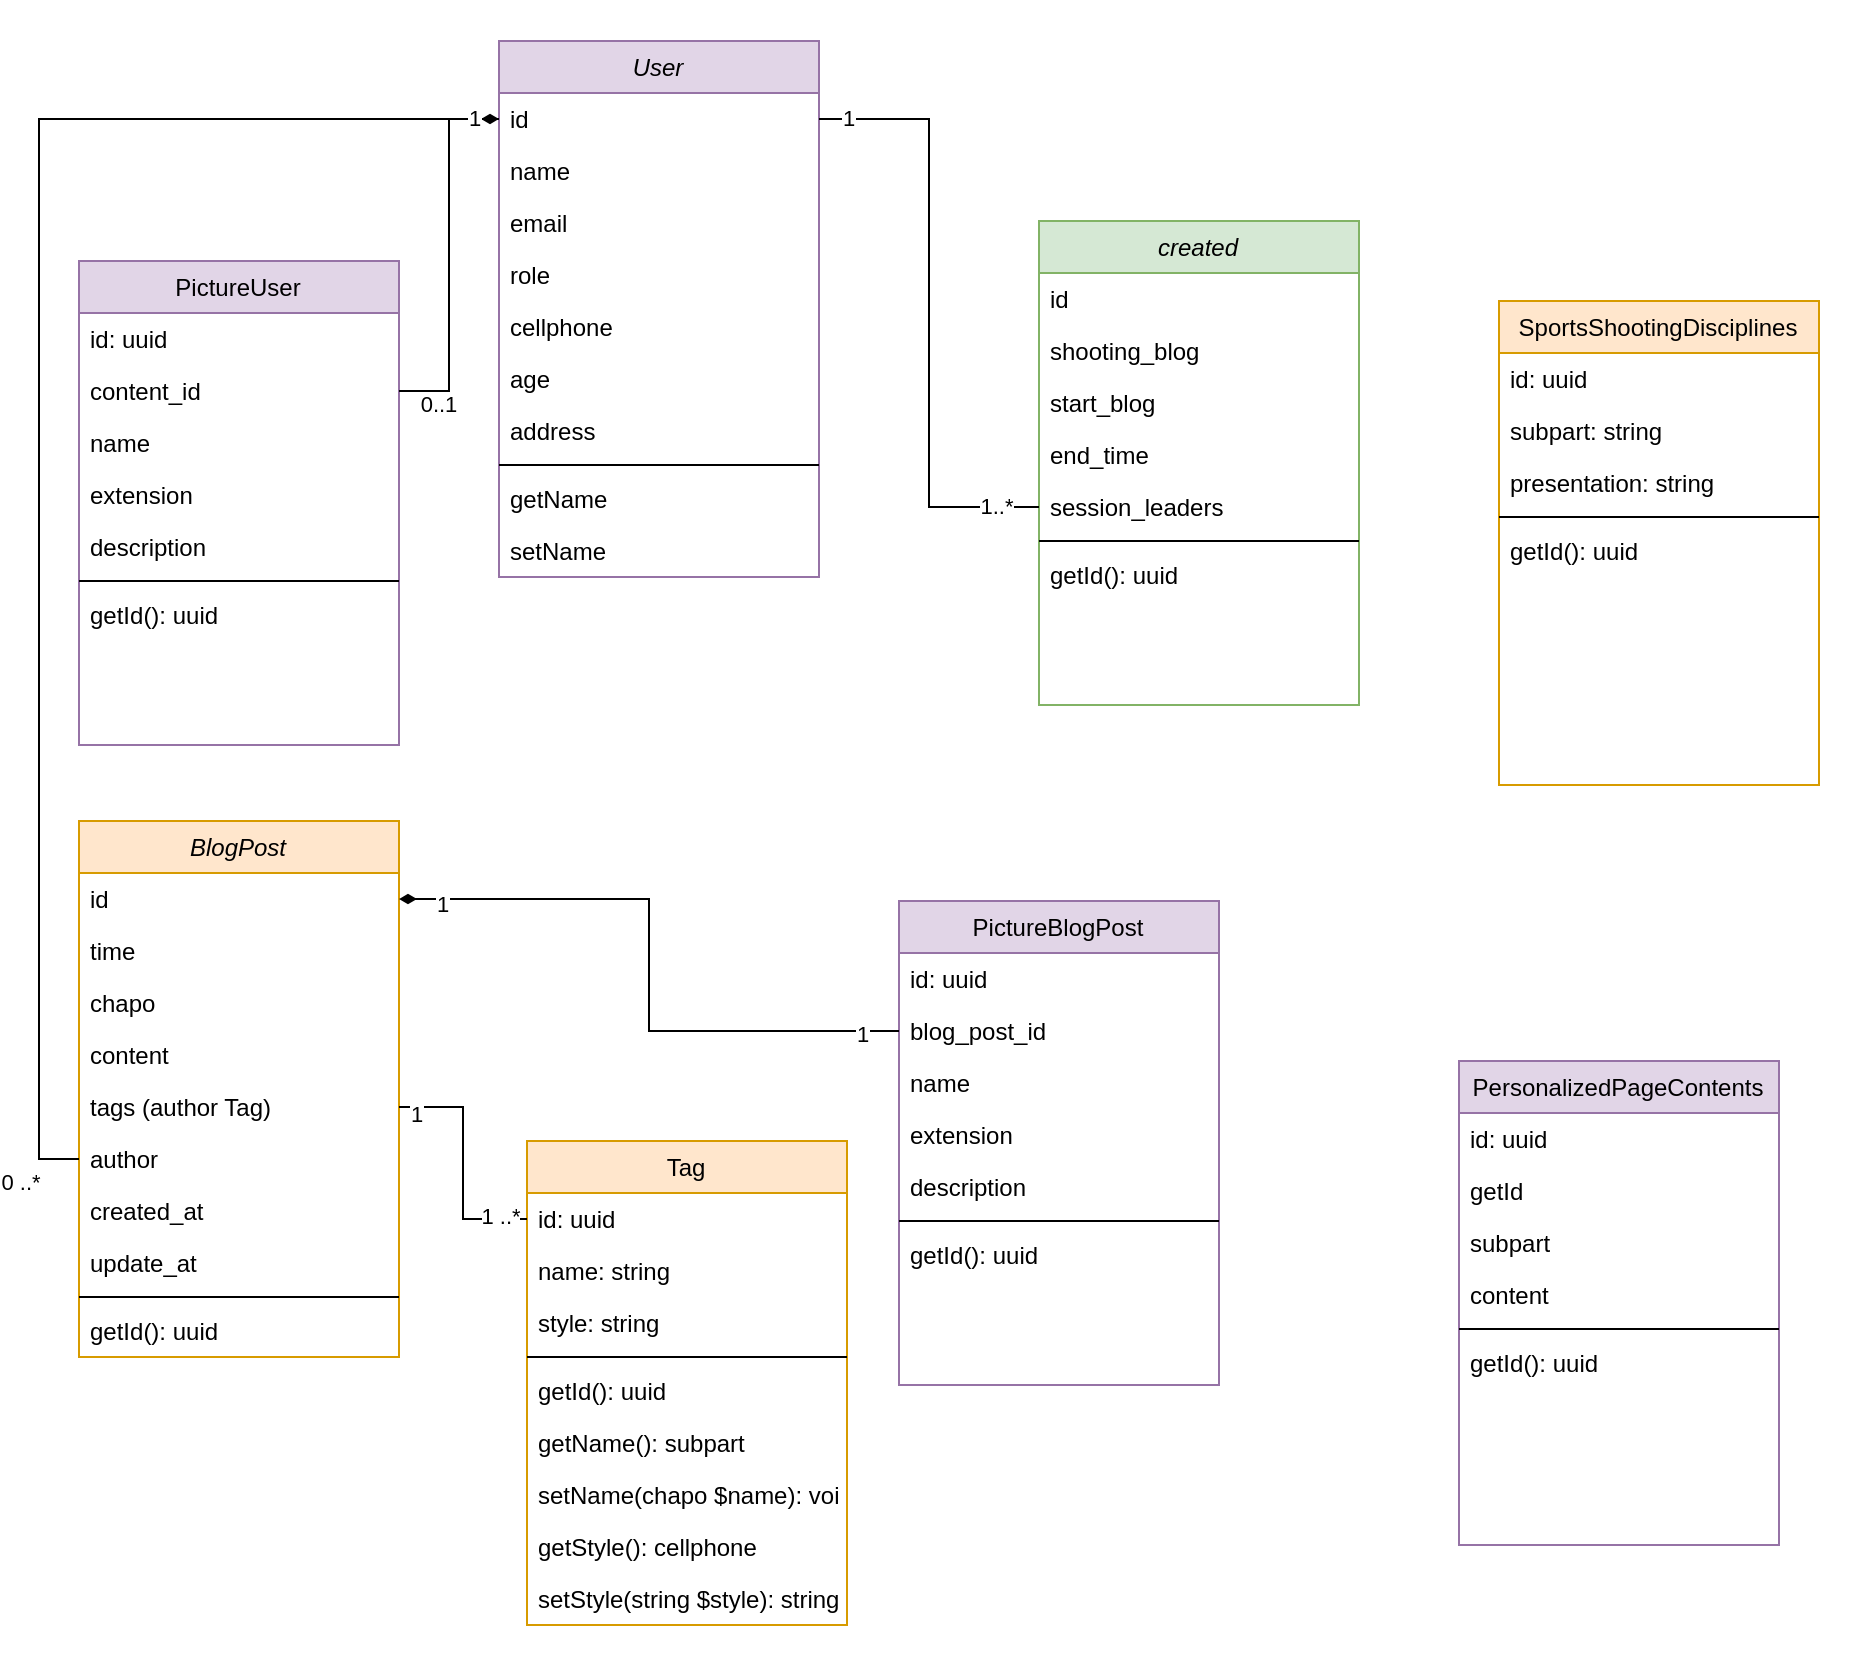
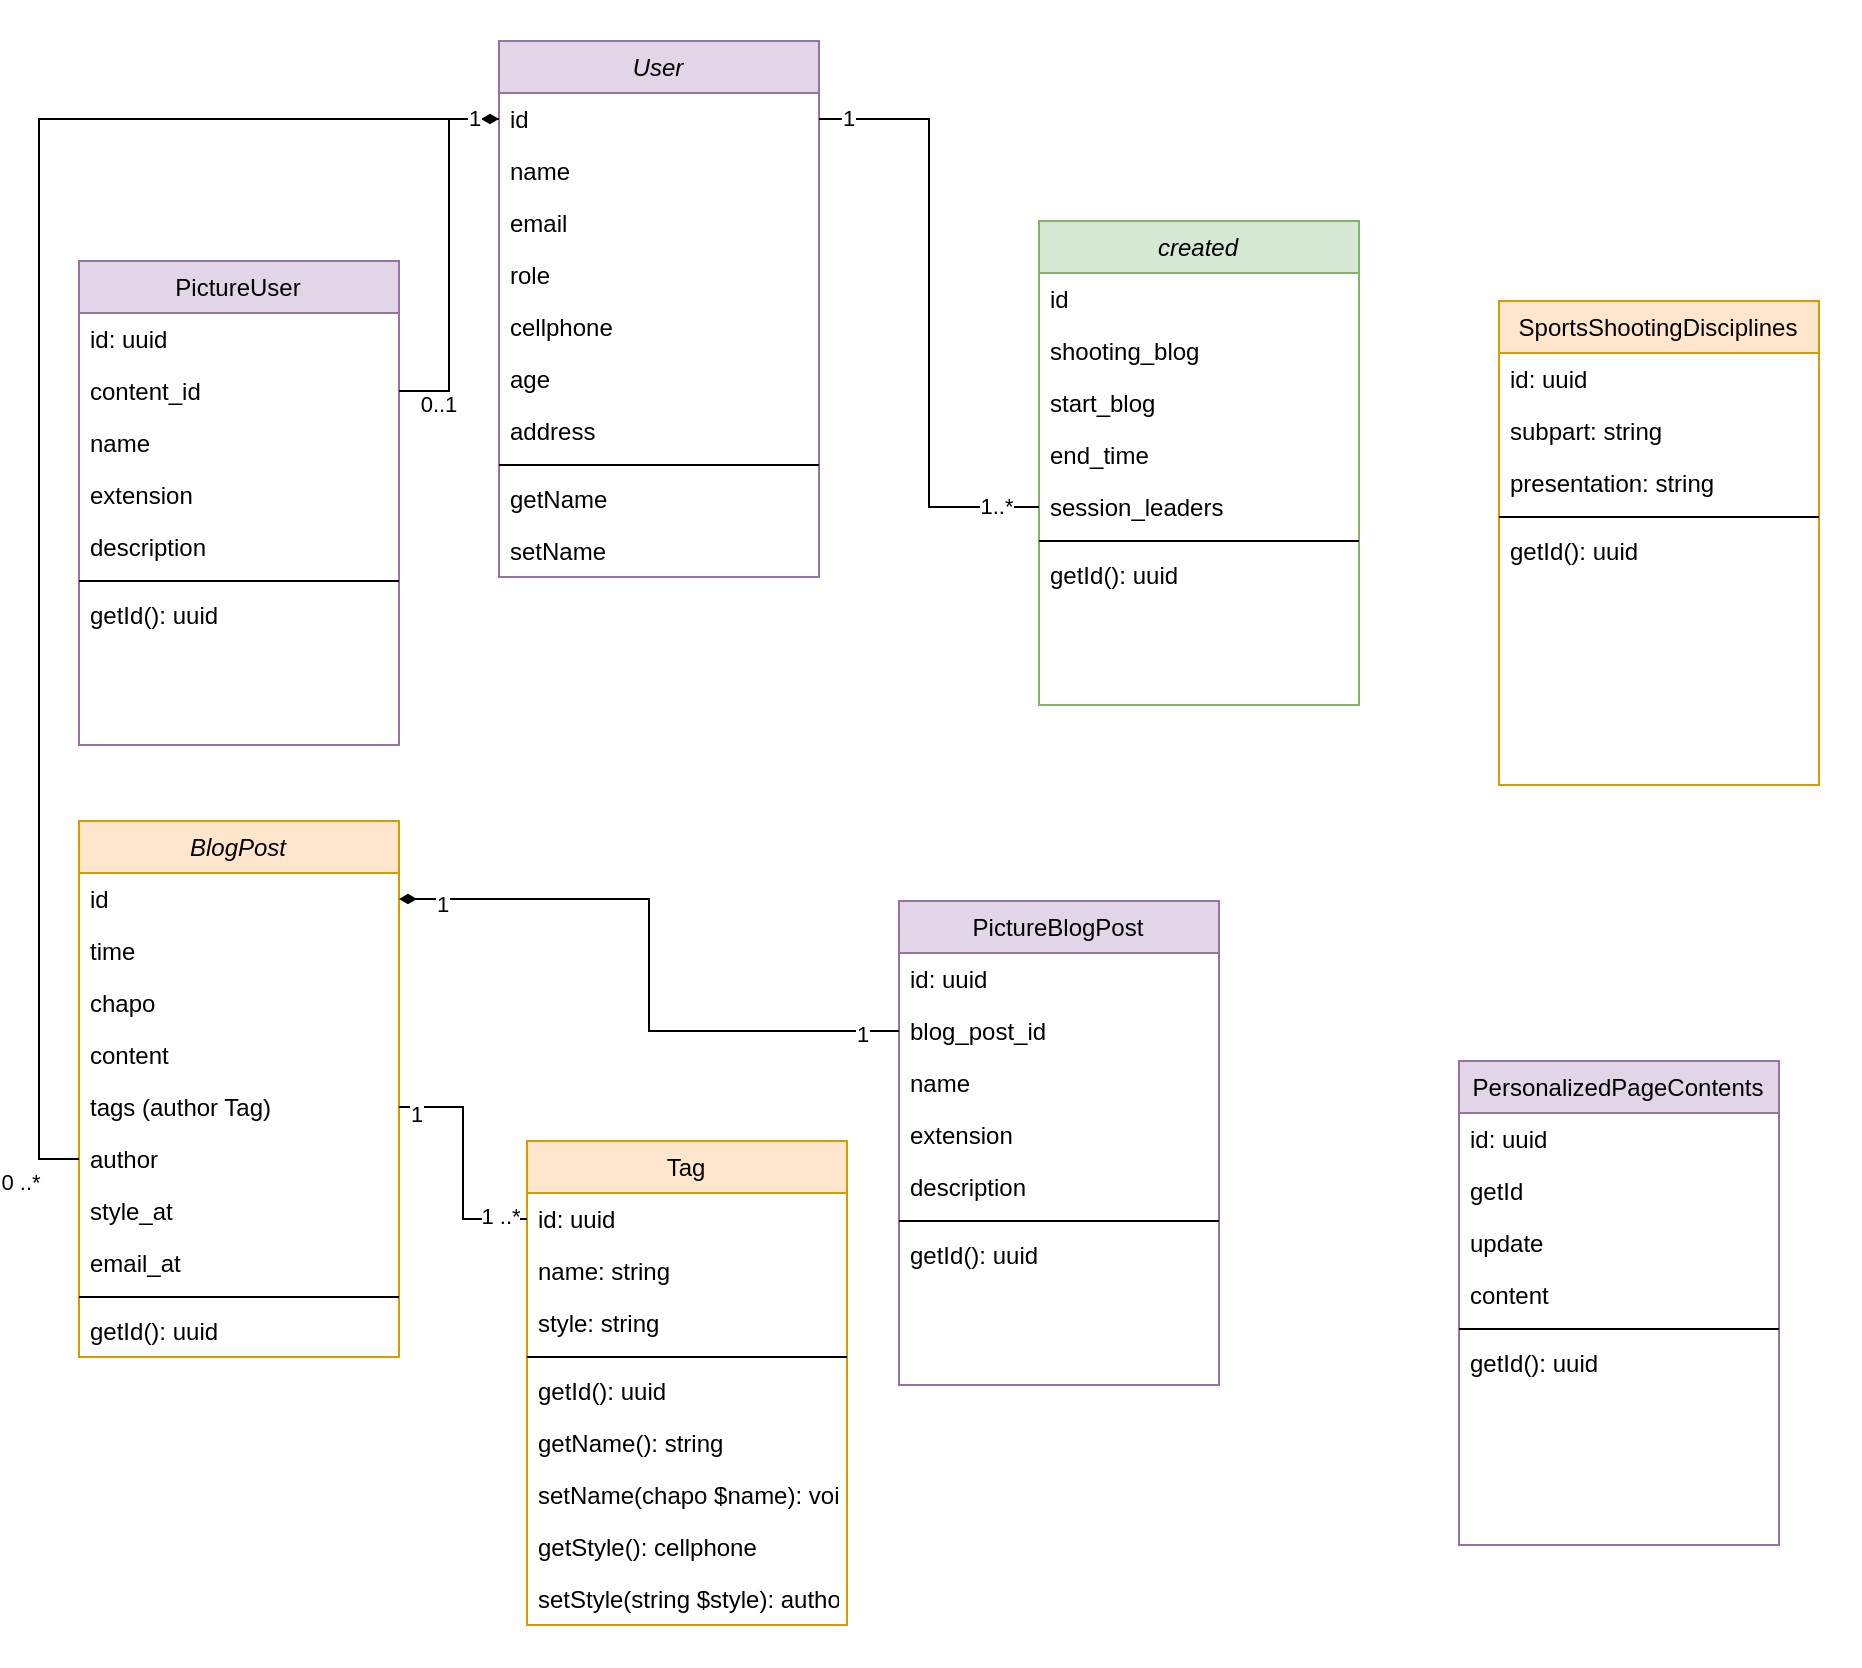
node "created_at": label "created_at" -> "style_at"
node "subpart": label "subpart" -> "update"
node "update_at": label "update_at" -> "email_at"
node "getName(): subpart": label "getName(): subpart" -> "getName(): string"
node "setStyle(string $style): string": label "setStyle(string $style): string" -> "setStyle(string $style): author"
